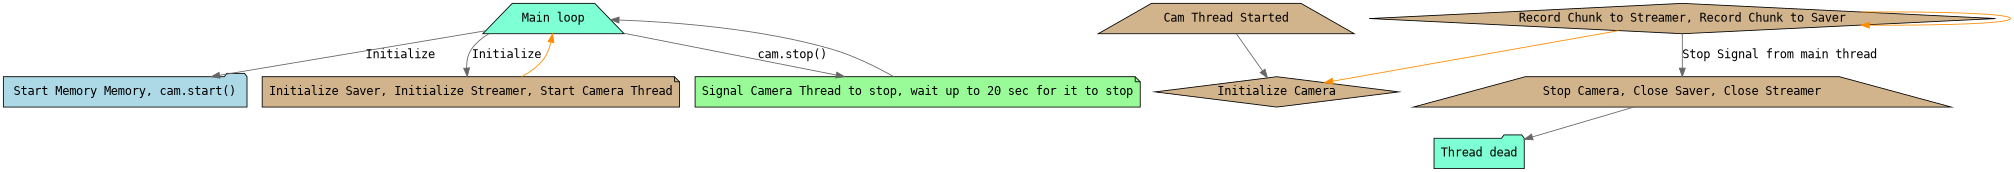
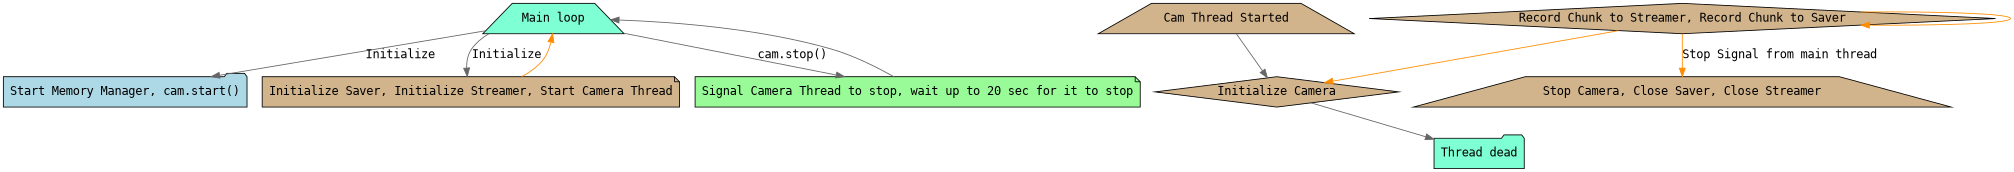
edge "Record Chunk to Streamer, Record Chunk to Saver" -> "Stop Camera, Close Saver, Close Streamer": color gray40 -> darkorange
node "Start Memory Memory, cam.start()": label "Start Memory Memory, cam.start()" -> "Start Memory Manager, cam.start()"
edge "Stop Camera, Close Saver, Close Streamer" -> "Thread dead": now "Initialize Camera" -> "Thread dead"
